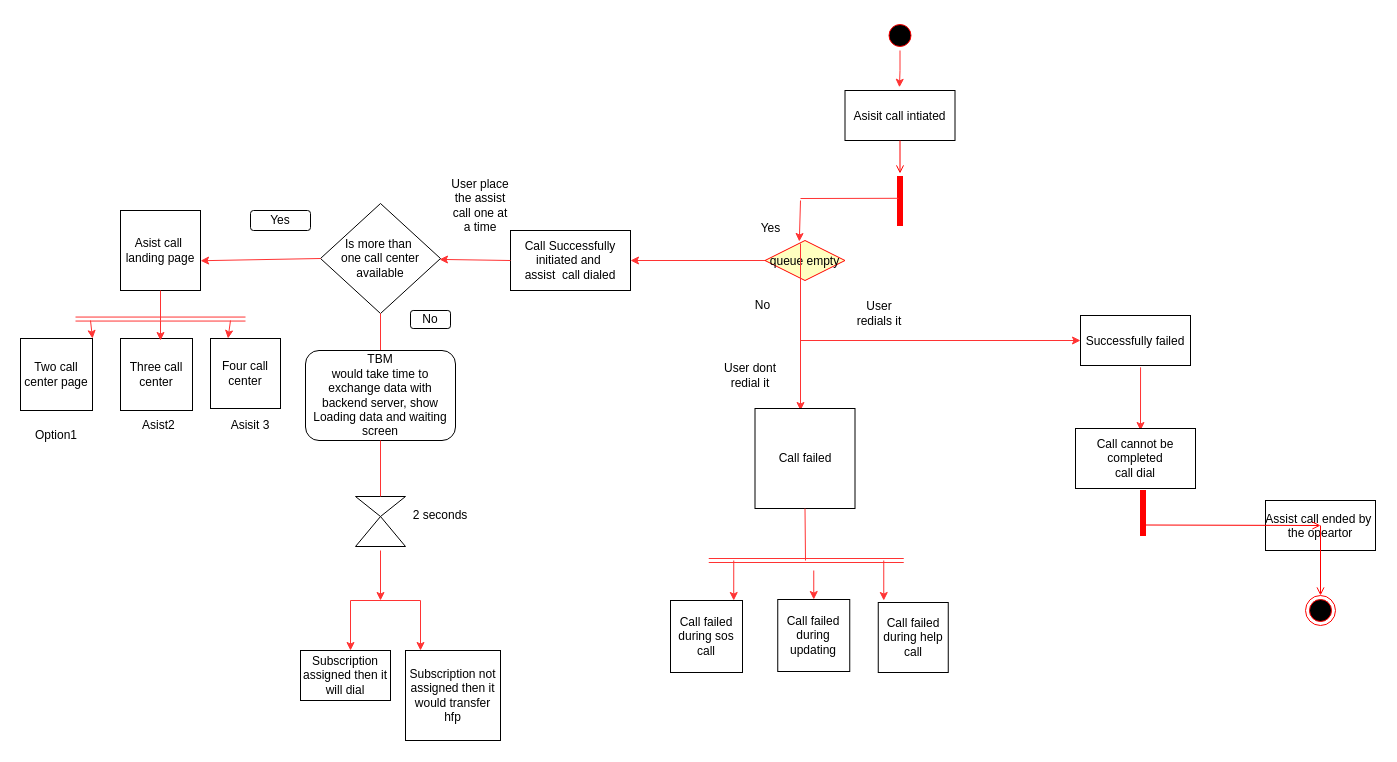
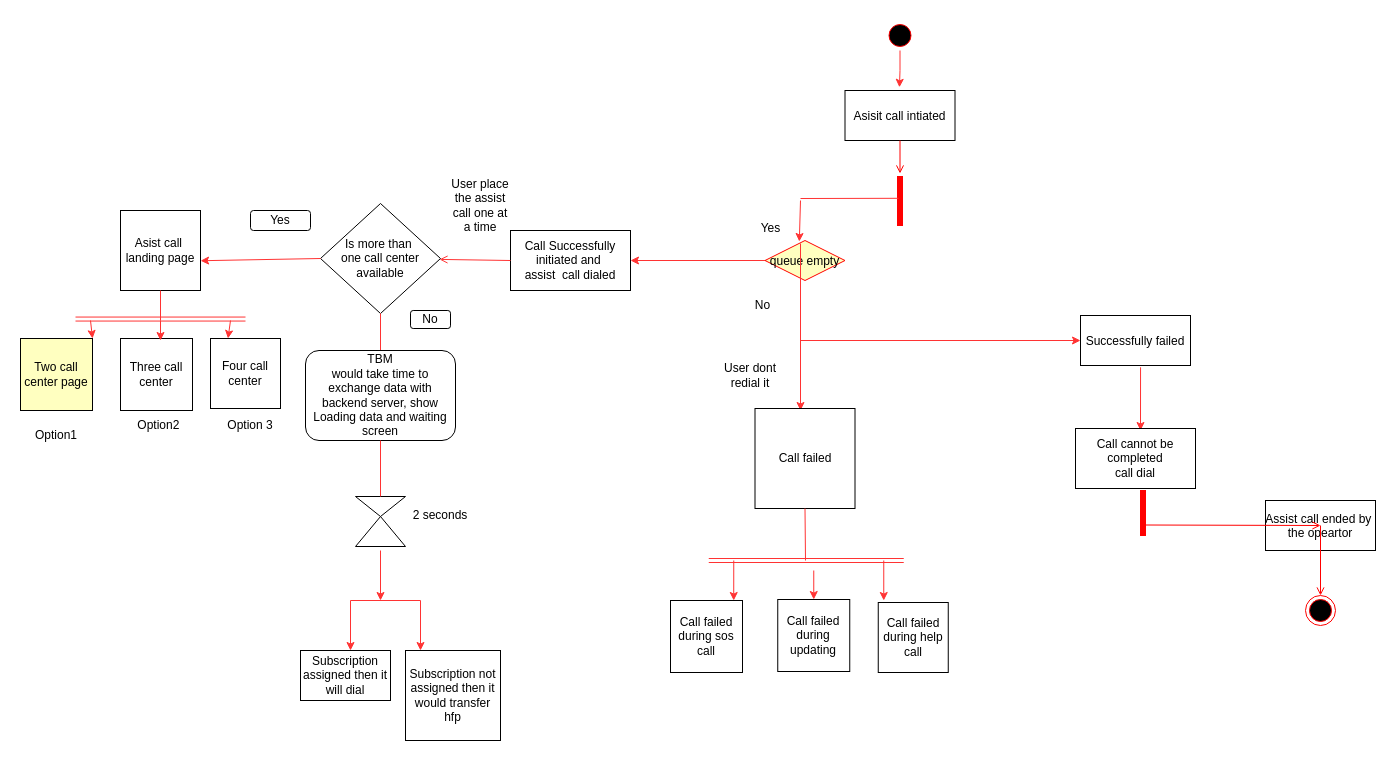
edge "Call Successfully initiated and assist call dialed" -> "Is more than one call center available": arrowhead classic -> open
node "User redials it": removed
node "Two call center page": fillcolor #ffffff -> #ffffc0
node "Asist2": label "Asist2" -> "Option2"
node "Asisit 3": label "Asisit 3" -> "Option 3"
